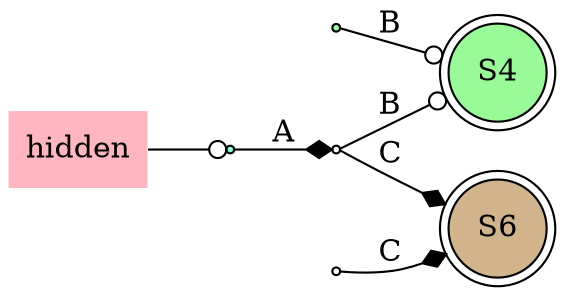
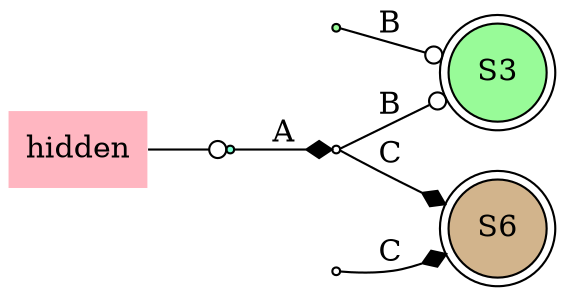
node "S4": label "S4" -> "S3"
